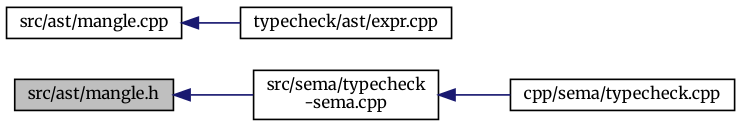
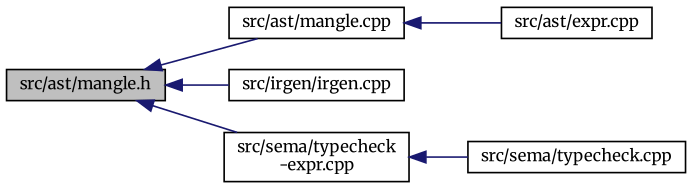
node "typecheck/ast/expr.cpp": label "typecheck/ast/expr.cpp" -> "src/ast/expr.cpp"
edge "src/ast/mangle.cpp" -> "src/ast/mangle.h": added
node "src/irgen/irgen.cpp": added
node "src/sema/typecheck -sema.cpp": label "src/sema/typecheck -sema.cpp" -> "src/sema/typecheck -expr.cpp"
node "cpp/sema/typecheck.cpp": label "cpp/sema/typecheck.cpp" -> "src/sema/typecheck.cpp"
